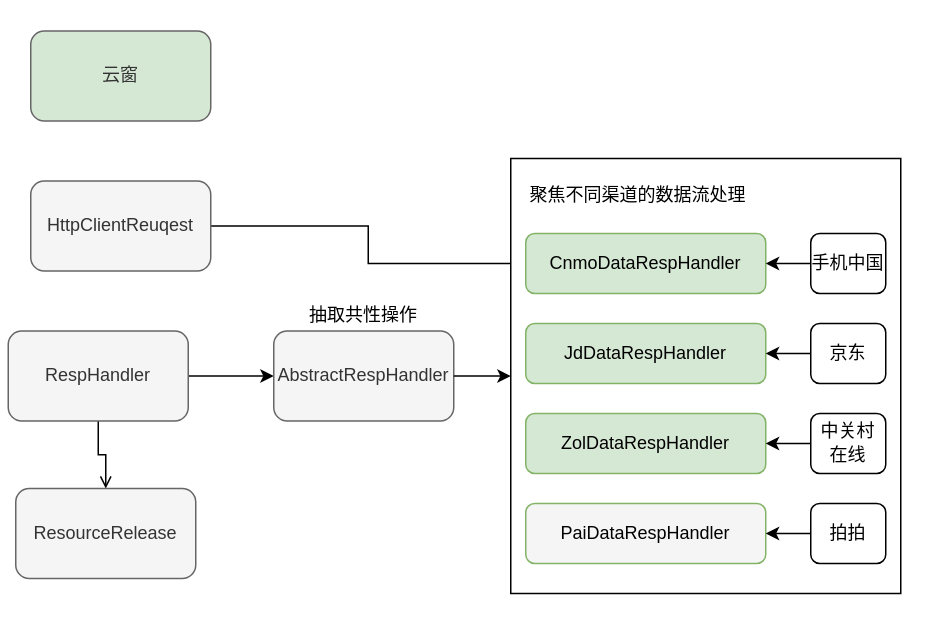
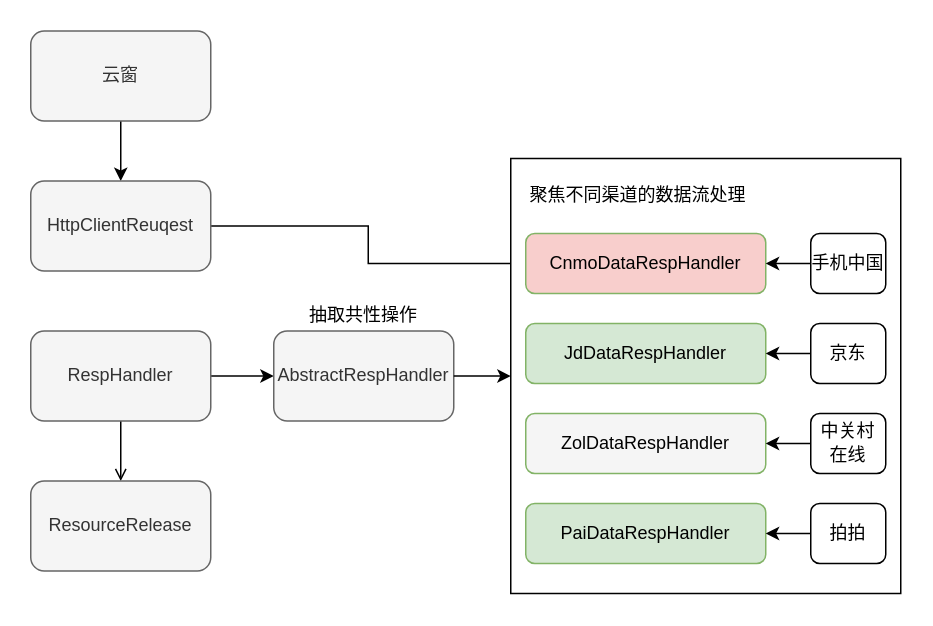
node "云窗": fillcolor #d5e8d4 -> #f5f5f5
edge "云窗" -> "HttpClientReuqest": added
node "CnmoDataRespHandler": fillcolor #d5e8d4 -> #f8cecc
node "RespHandler": moved (98, 376) -> (121, 376)
node "ZolDataRespHandler": fillcolor #d5e8d4 -> #f5f5f5
node "ResourceRelease": moved (106, 533) -> (121, 526)
node "PaiDataRespHandler": fillcolor #f5f5f5 -> #d5e8d4
